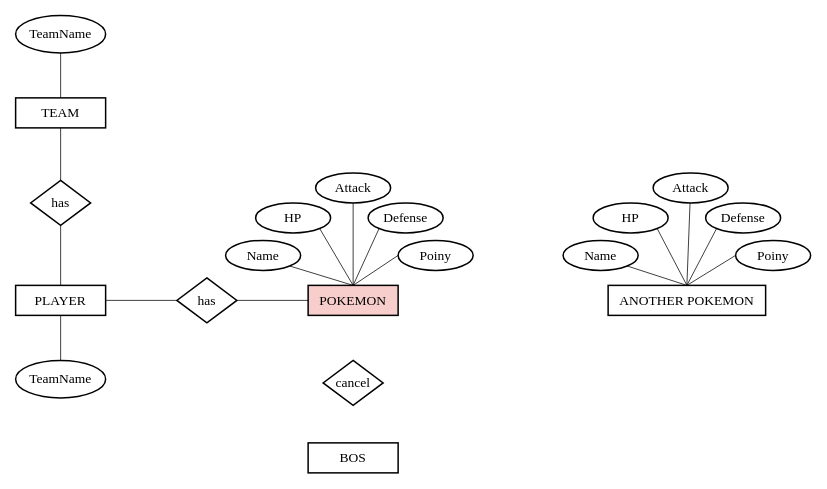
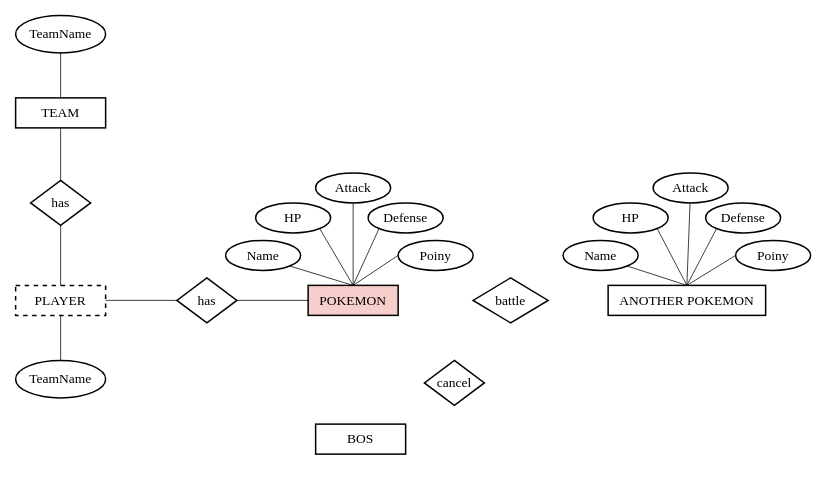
node "PLAYER": style solid -> dashed
node "battle": added
node "cancel": moved (353, 383) -> (454, 383)
node "BOS": moved (353, 458) -> (360, 439)
